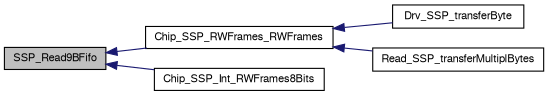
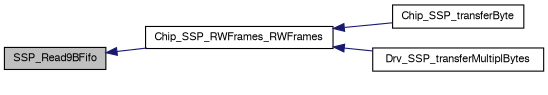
node "Drv_SSP_transferByte": label "Drv_SSP_transferByte" -> "Chip_SSP_transferByte"
node "Read_SSP_transferMultiplBytes": label "Read_SSP_transferMultiplBytes" -> "Drv_SSP_transferMultiplBytes"
node "Chip_SSP_Int_RWFrames8Bits": removed
